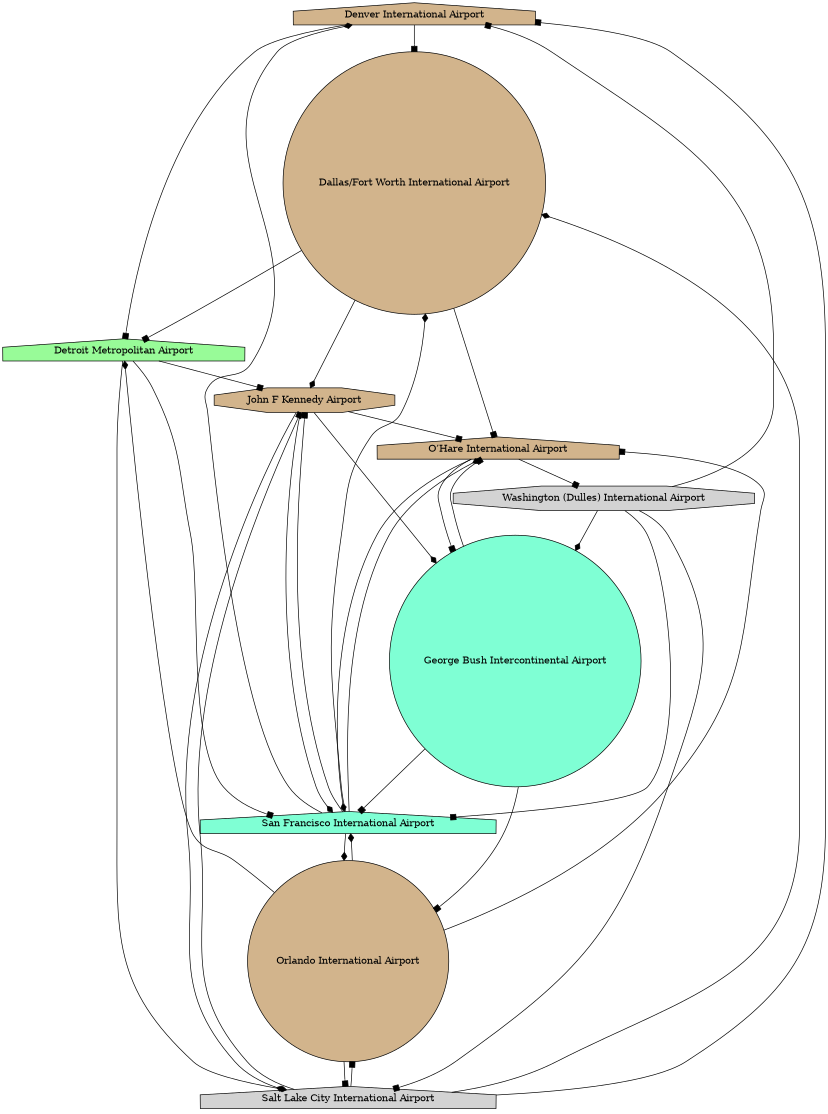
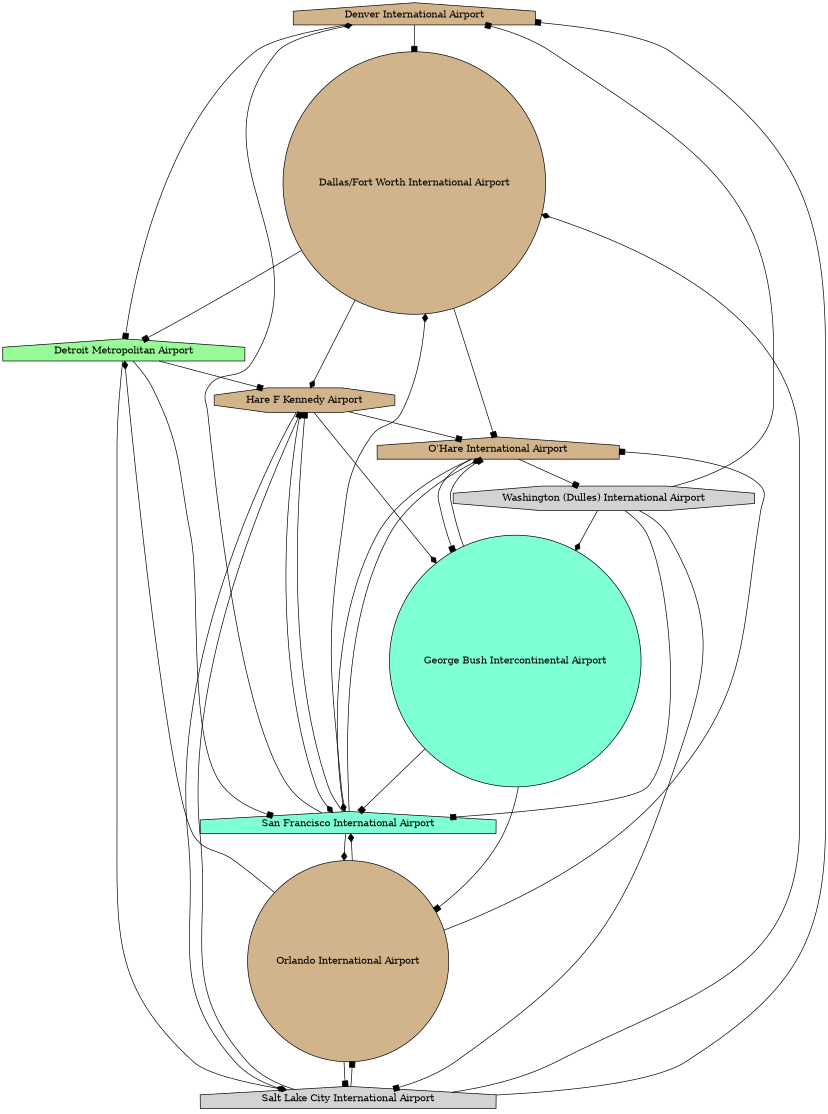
node "John F Kennedy Airport": label "John F Kennedy Airport" -> "Hare F Kennedy Airport"
